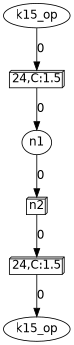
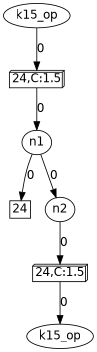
node "n2": shape box3d -> ellipse
node "24": added
